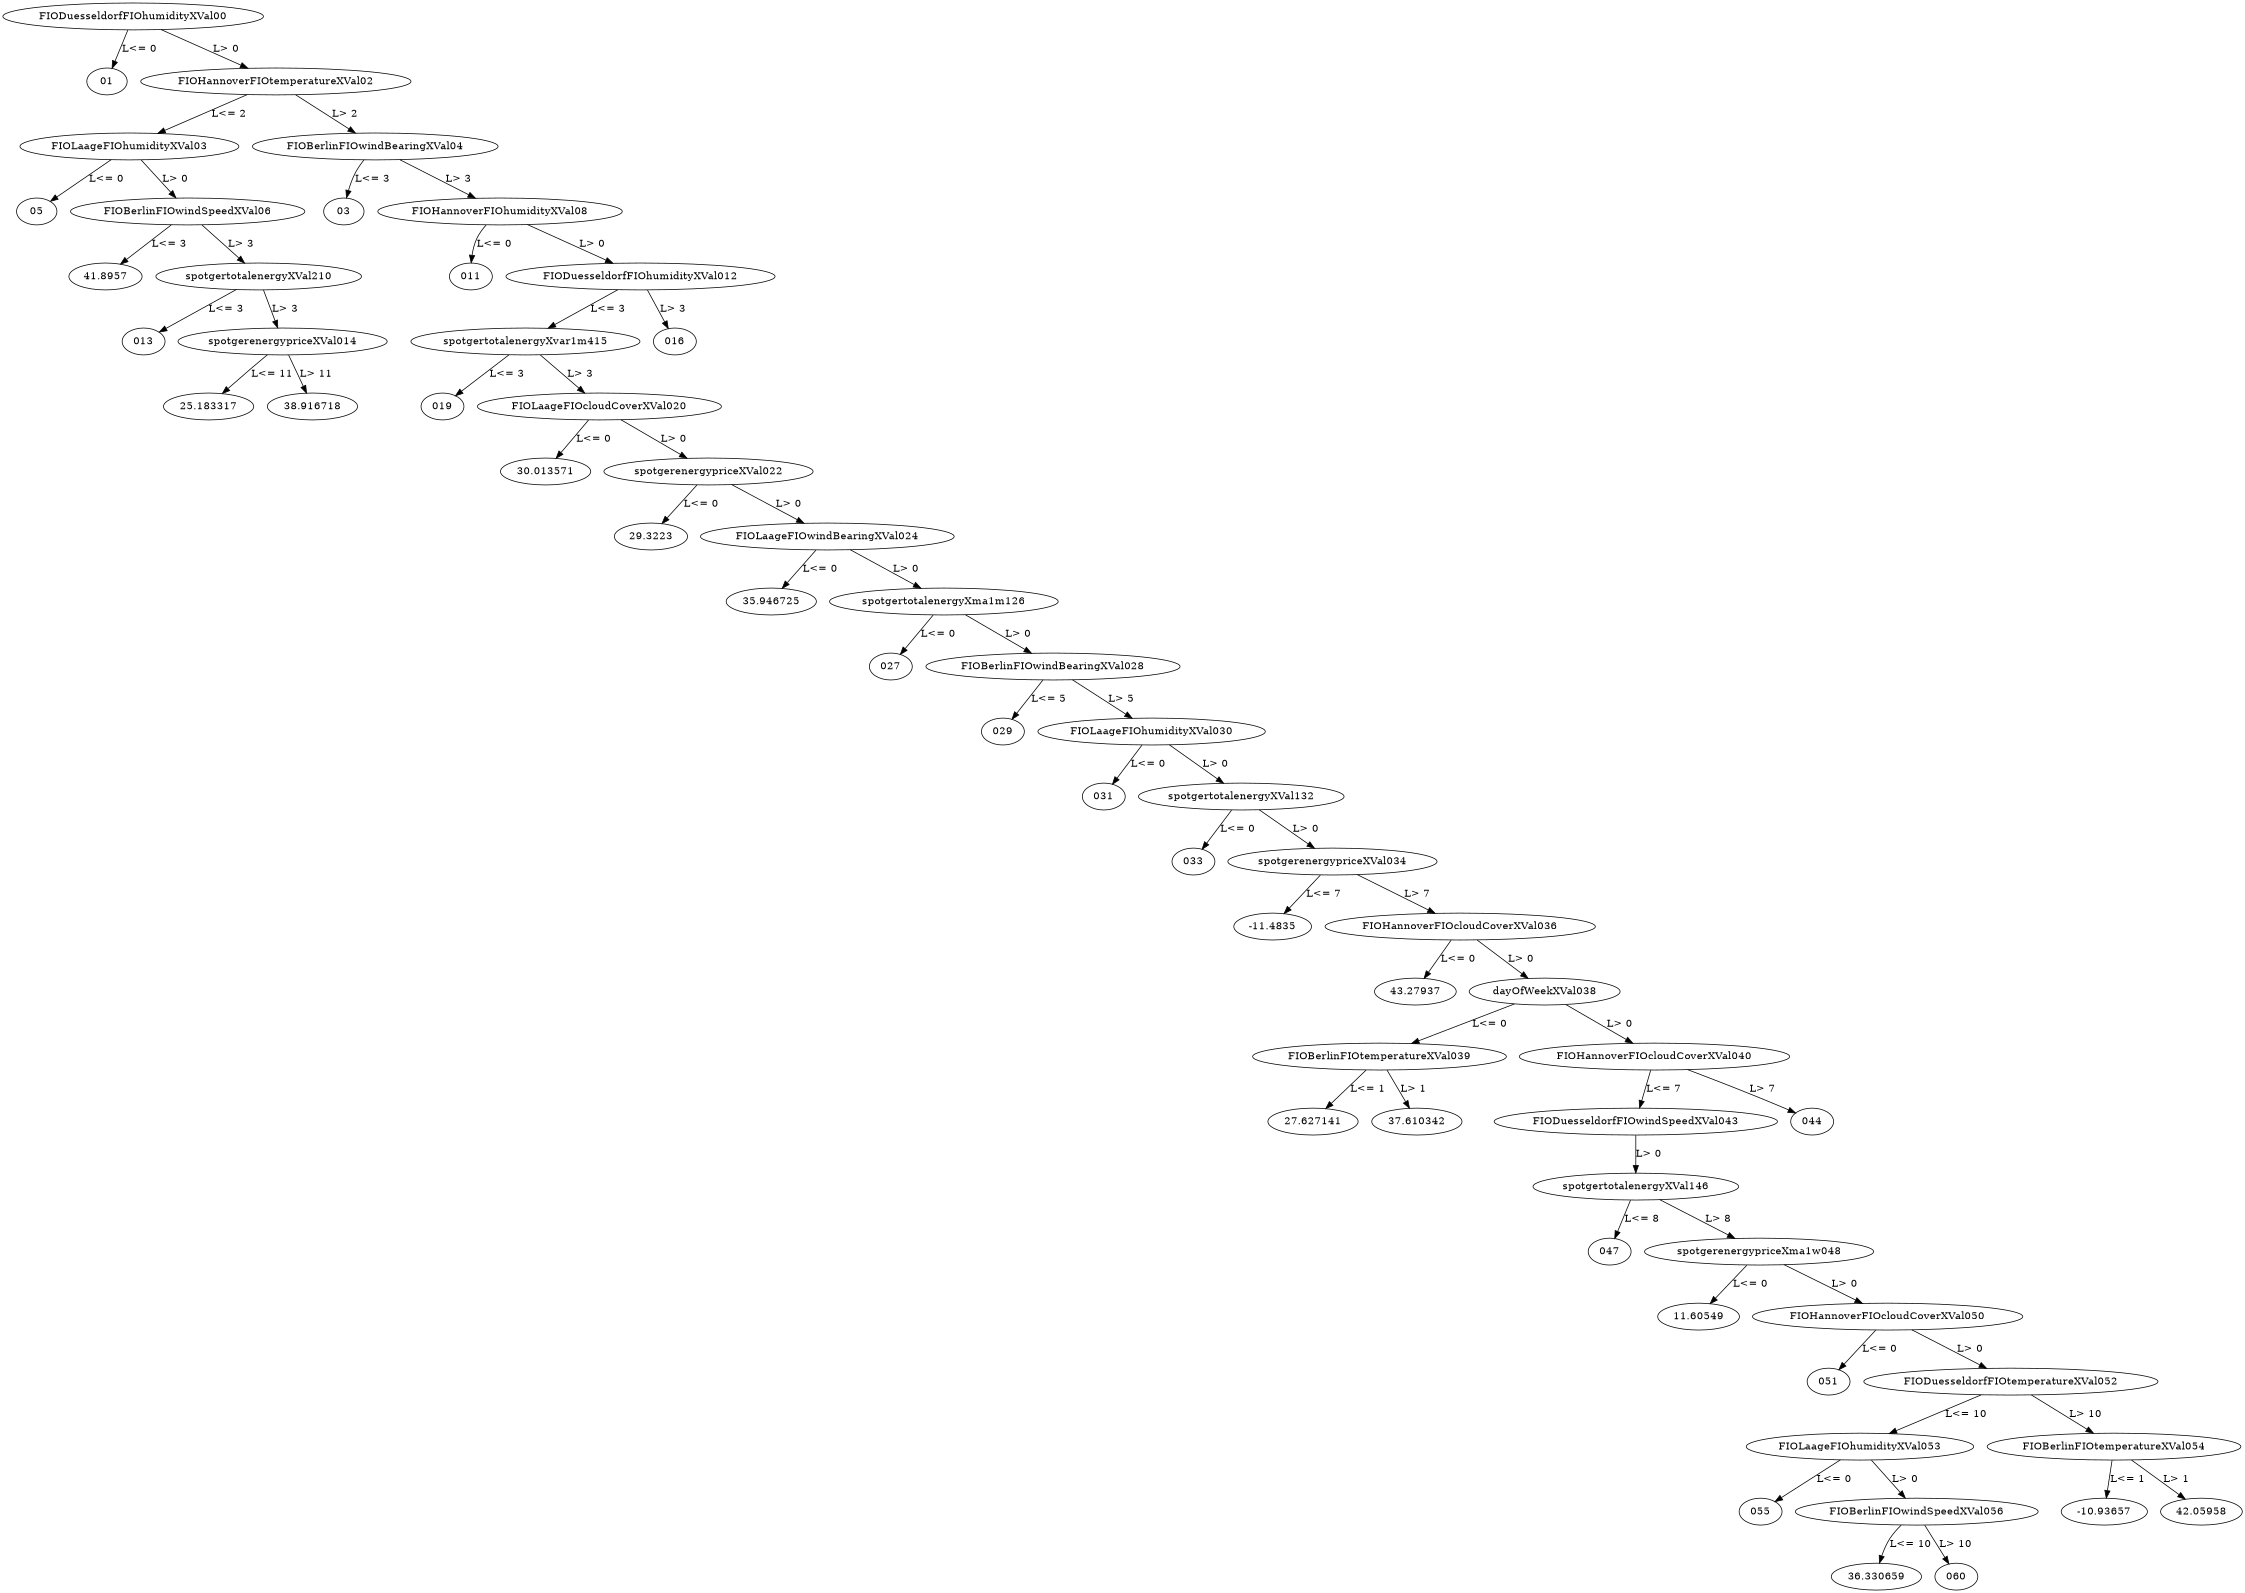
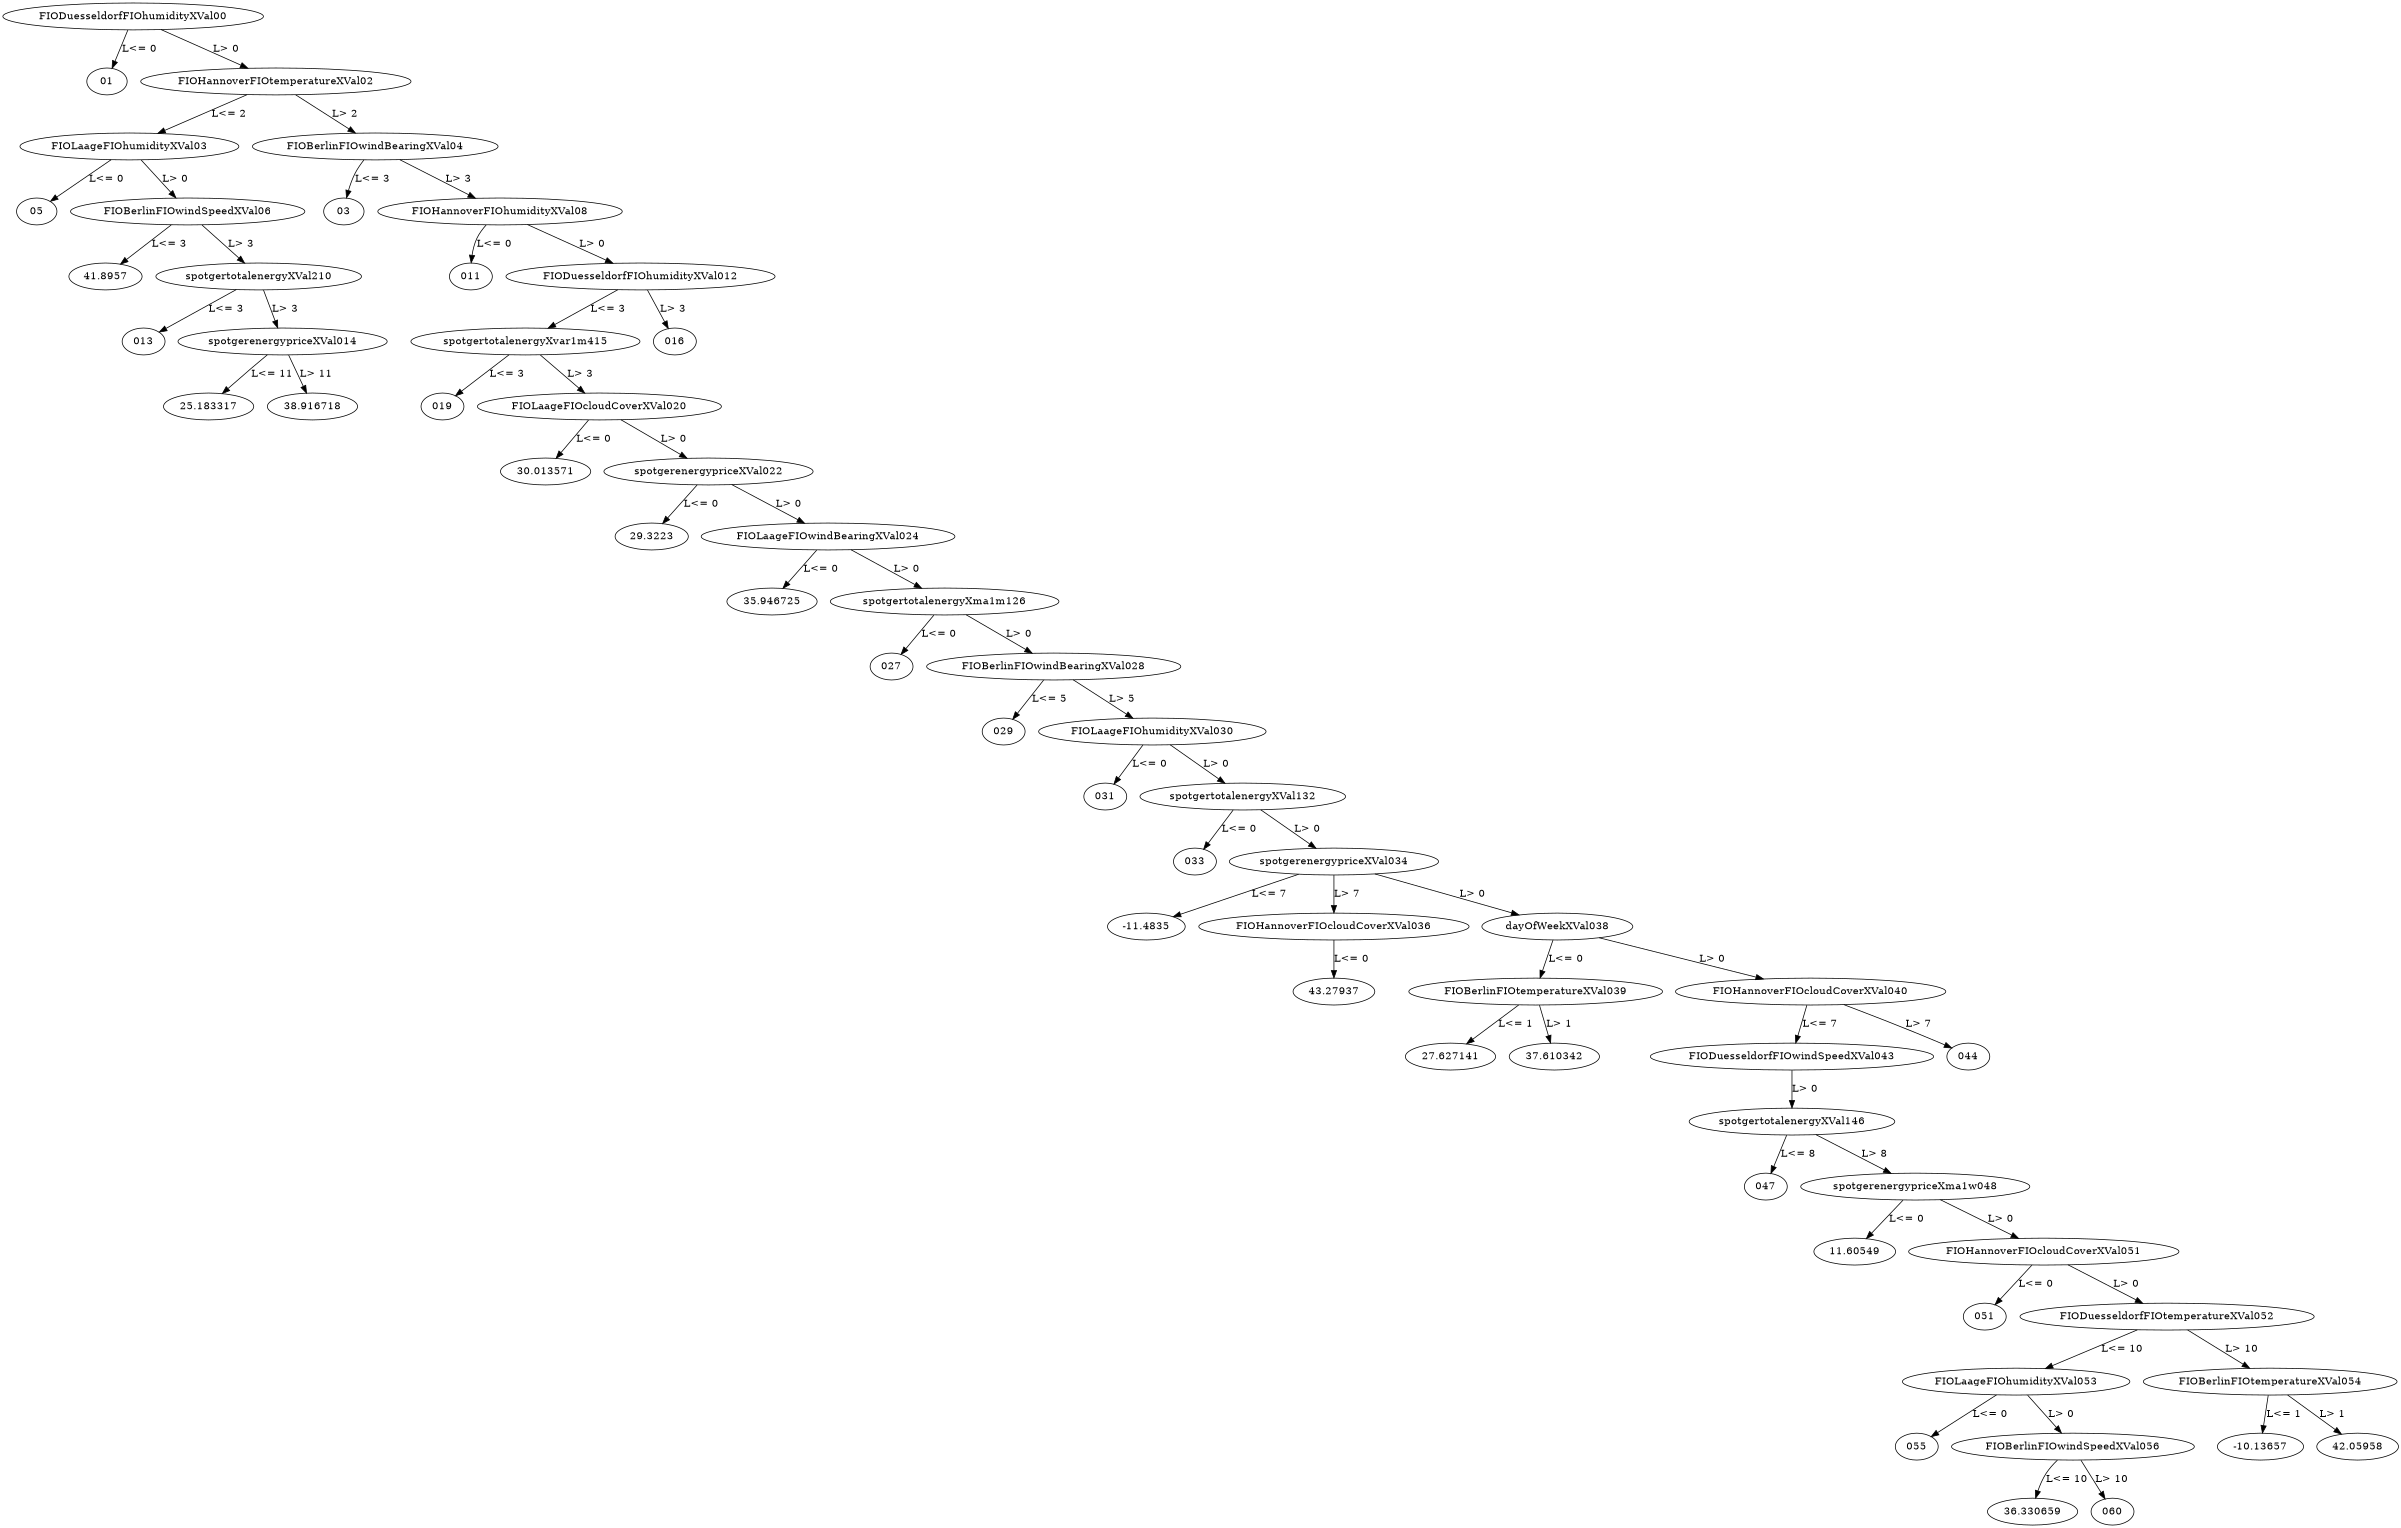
edge "FIOHannoverFIOcloudCoverXVal036" -> "dayOfWeekXVal038": now "spotgerenergypriceXVal034" -> "dayOfWeekXVal038"
node "FIOHannoverFIOcloudCoverXVal050": label "FIOHannoverFIOcloudCoverXVal050" -> "FIOHannoverFIOcloudCoverXVal051"
node "-10.93657": label "-10.93657" -> "-10.13657"
